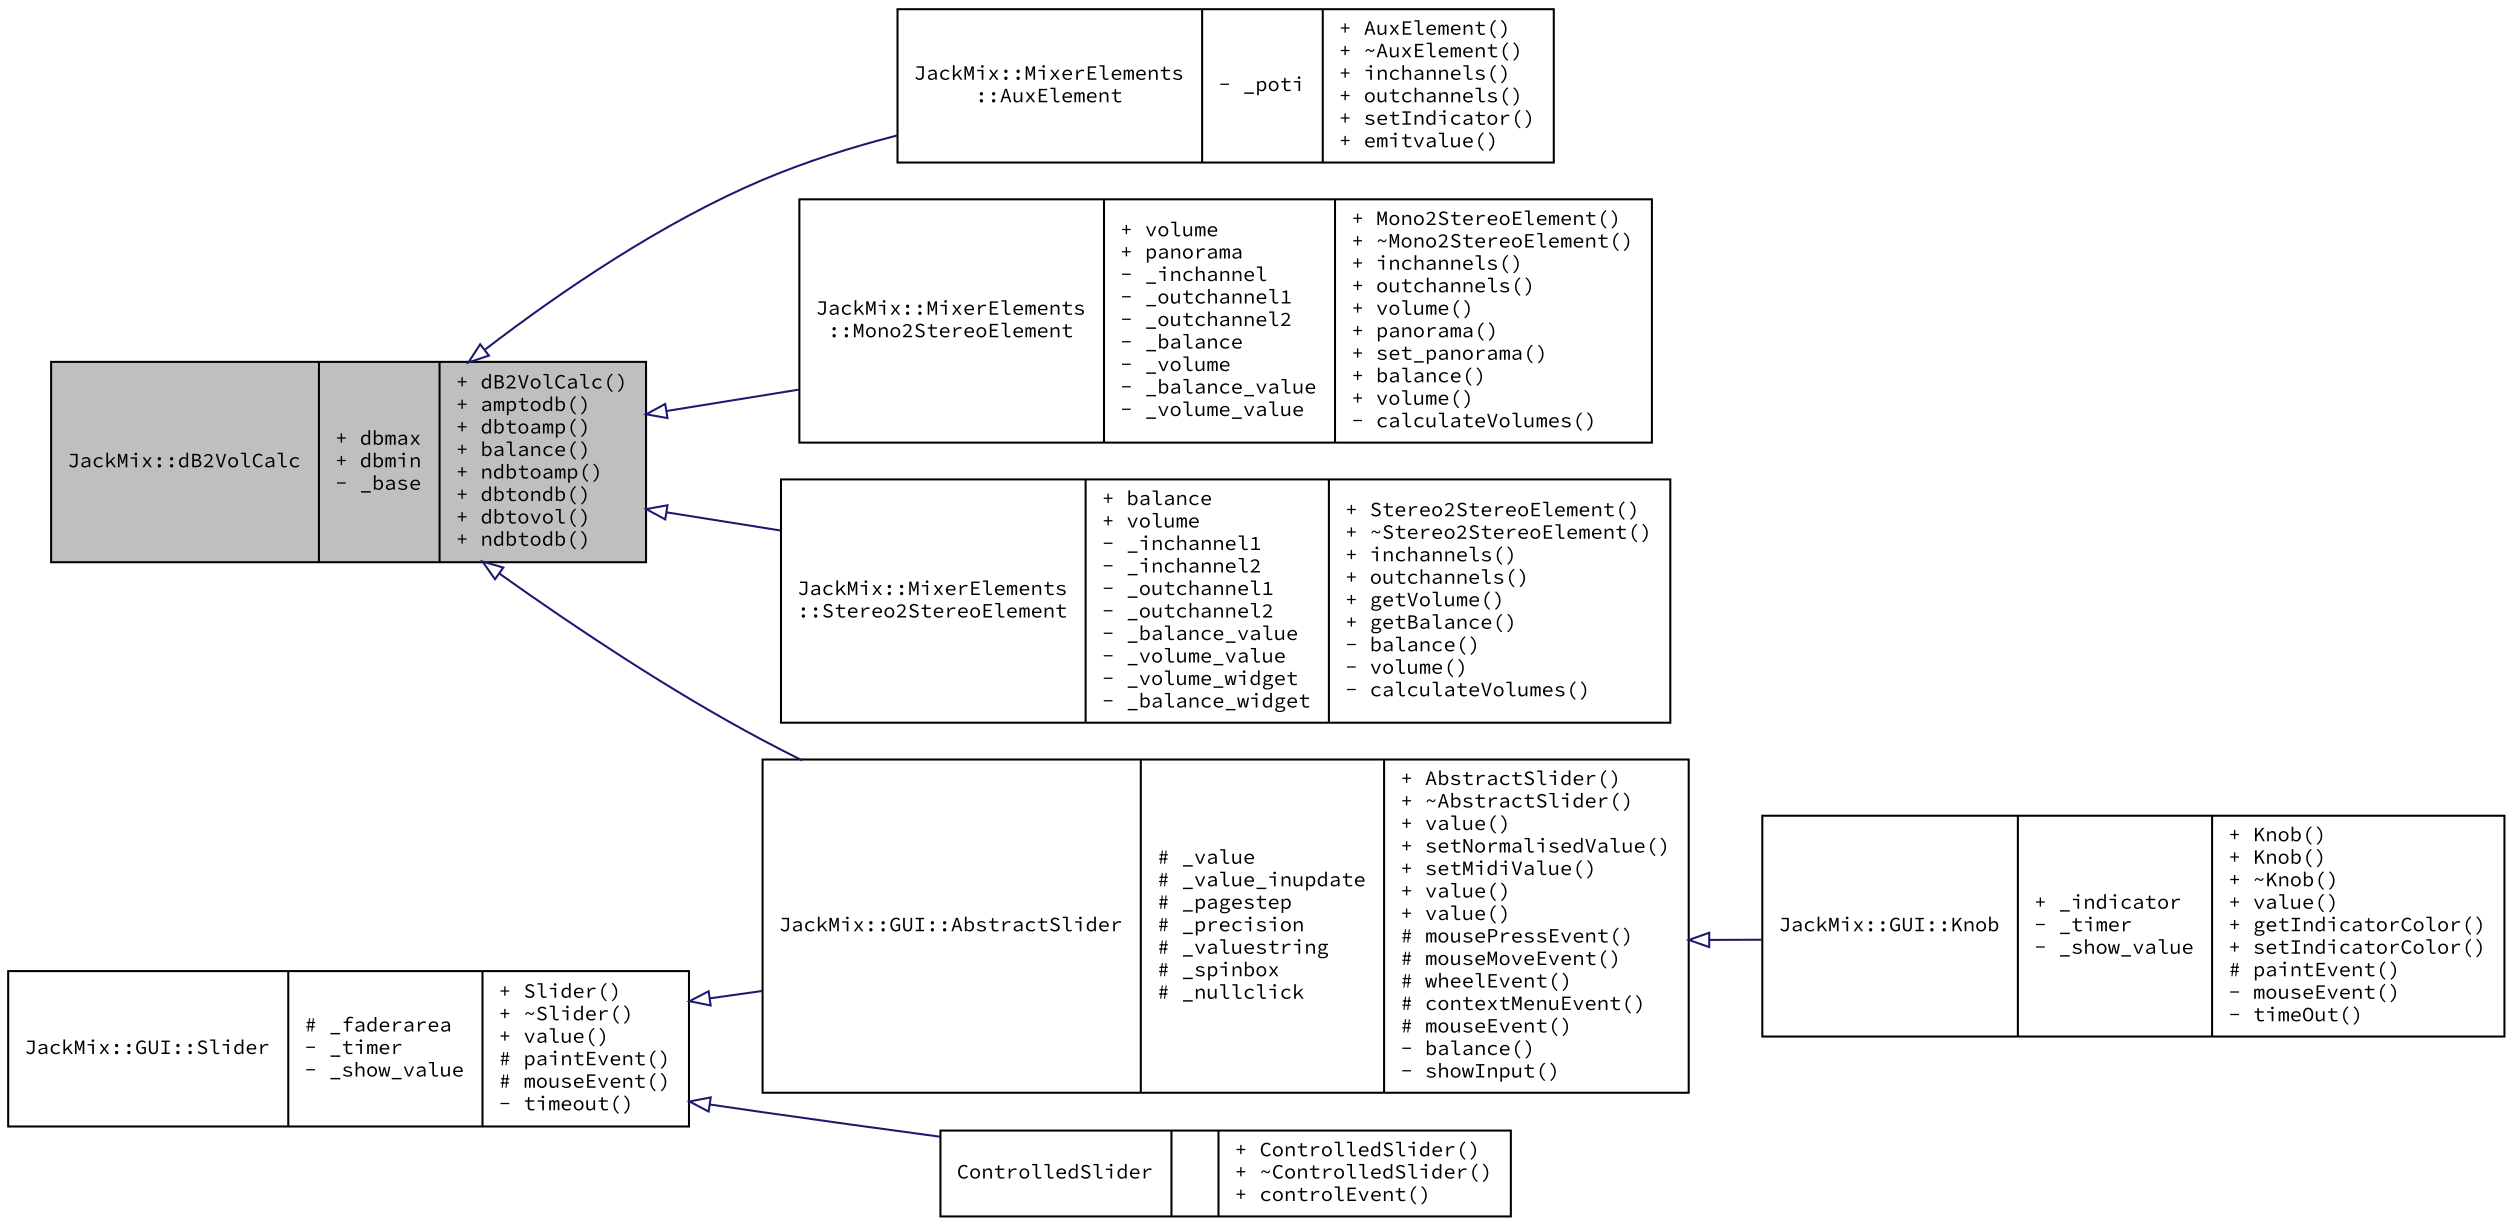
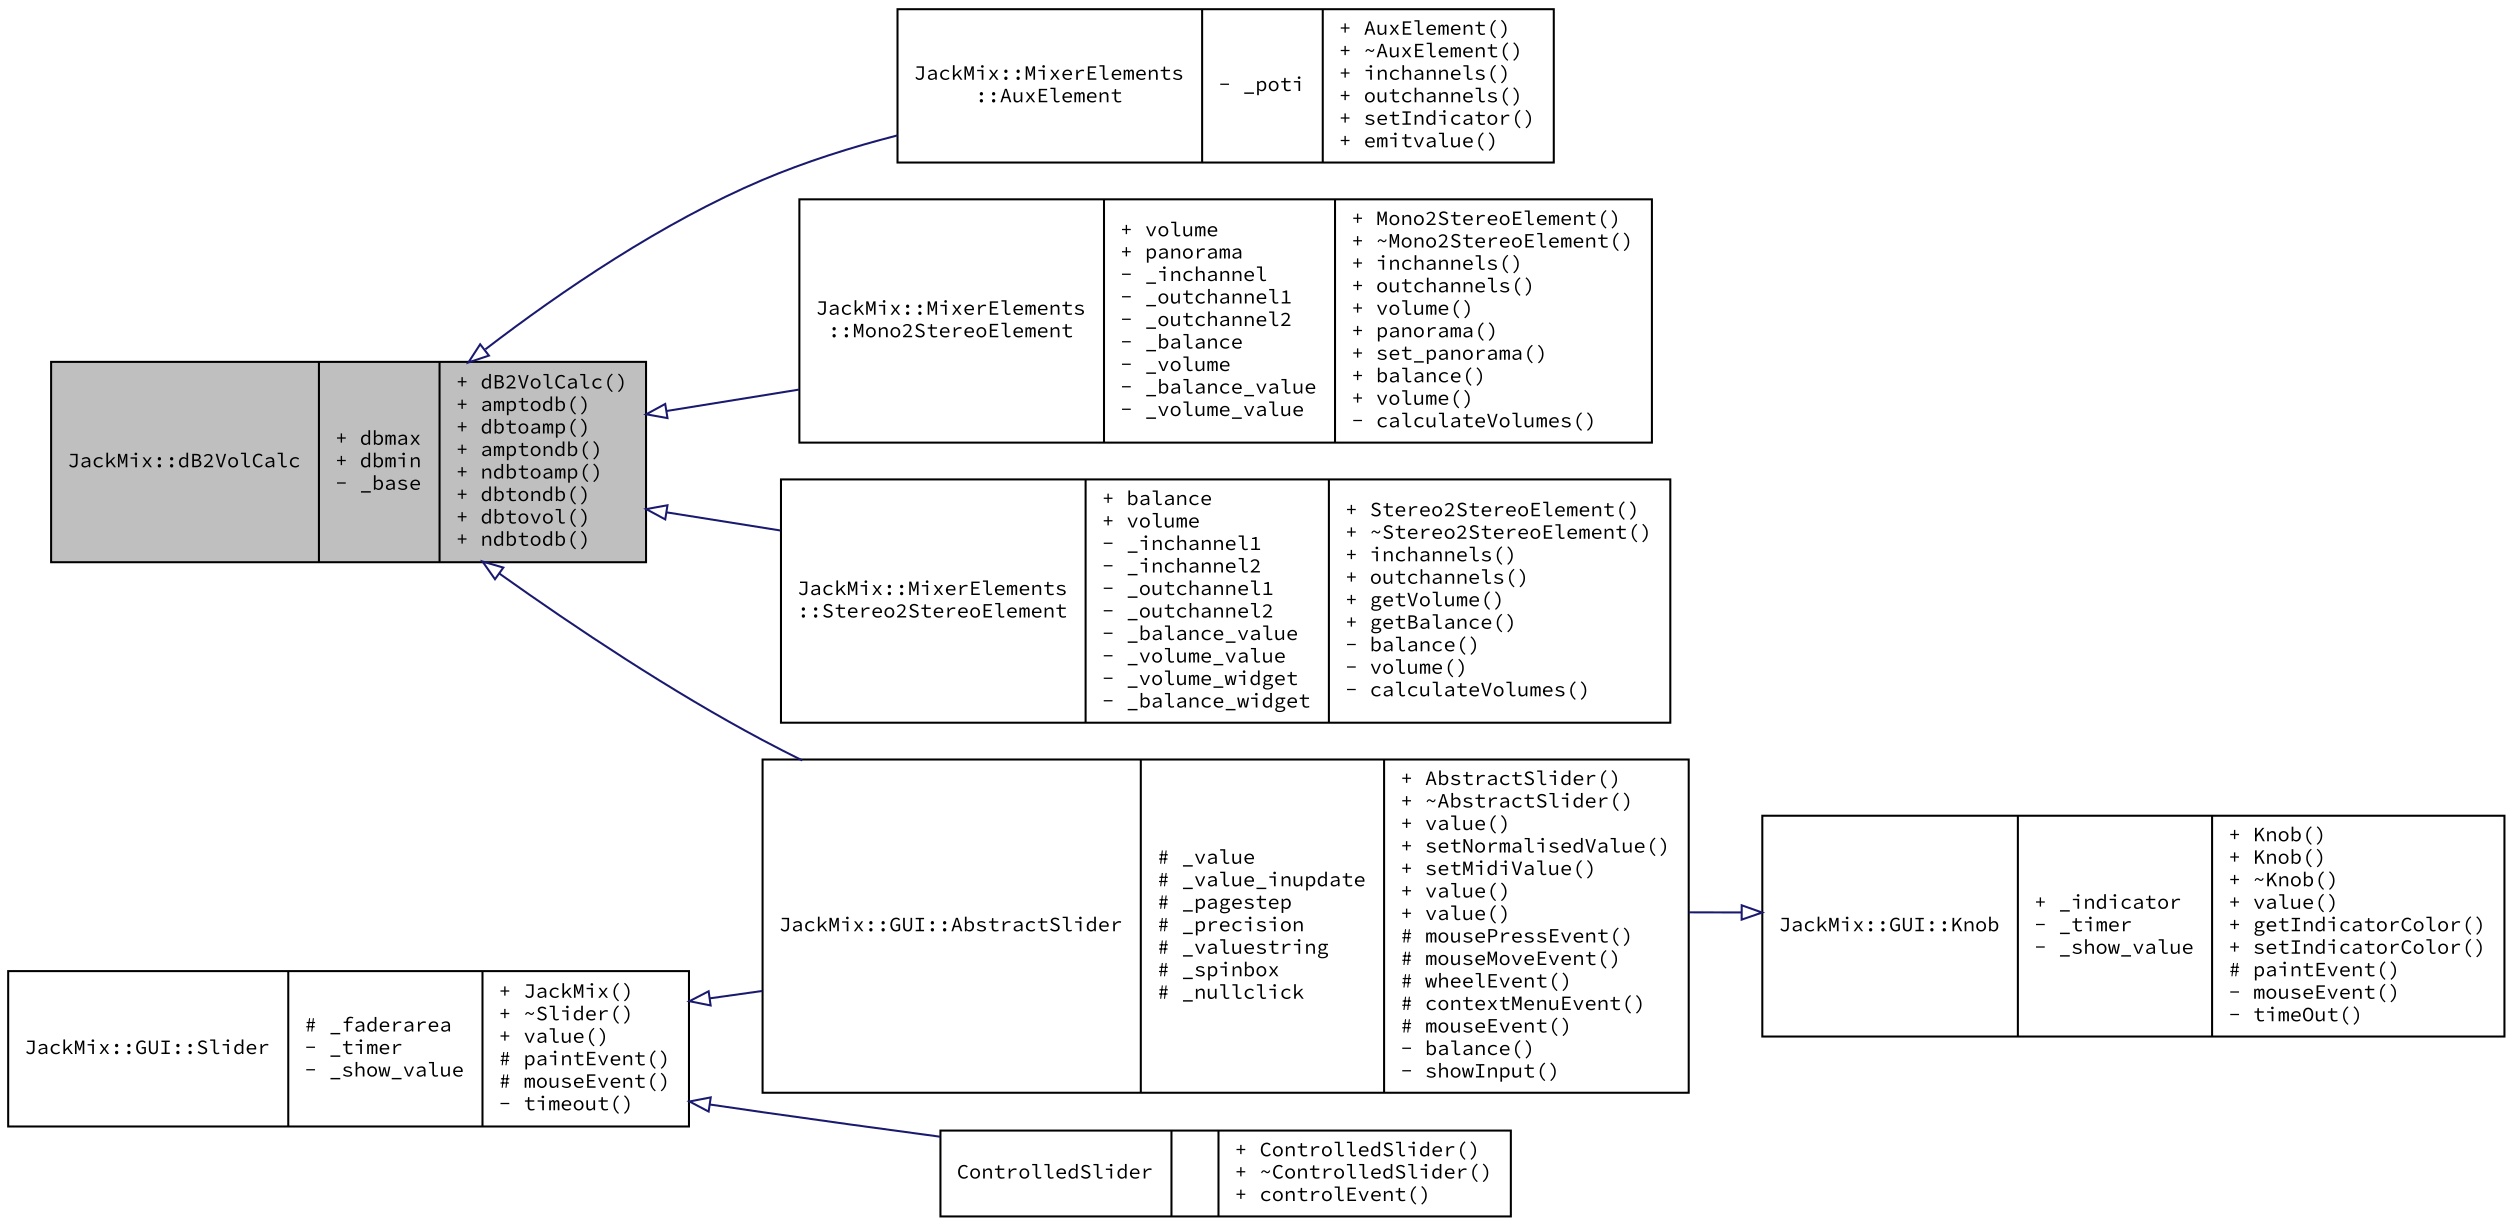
node "JackMix::dB2VolCalc": text "+ balance()" -> "+ amptondb()"
edge "JackMix::GUI::Knob" -> "JackMix::GUI::AbstractSlider": reversed
node "JackMix::GUI::Slider": text "+ Slider()" -> "+ JackMix()"
